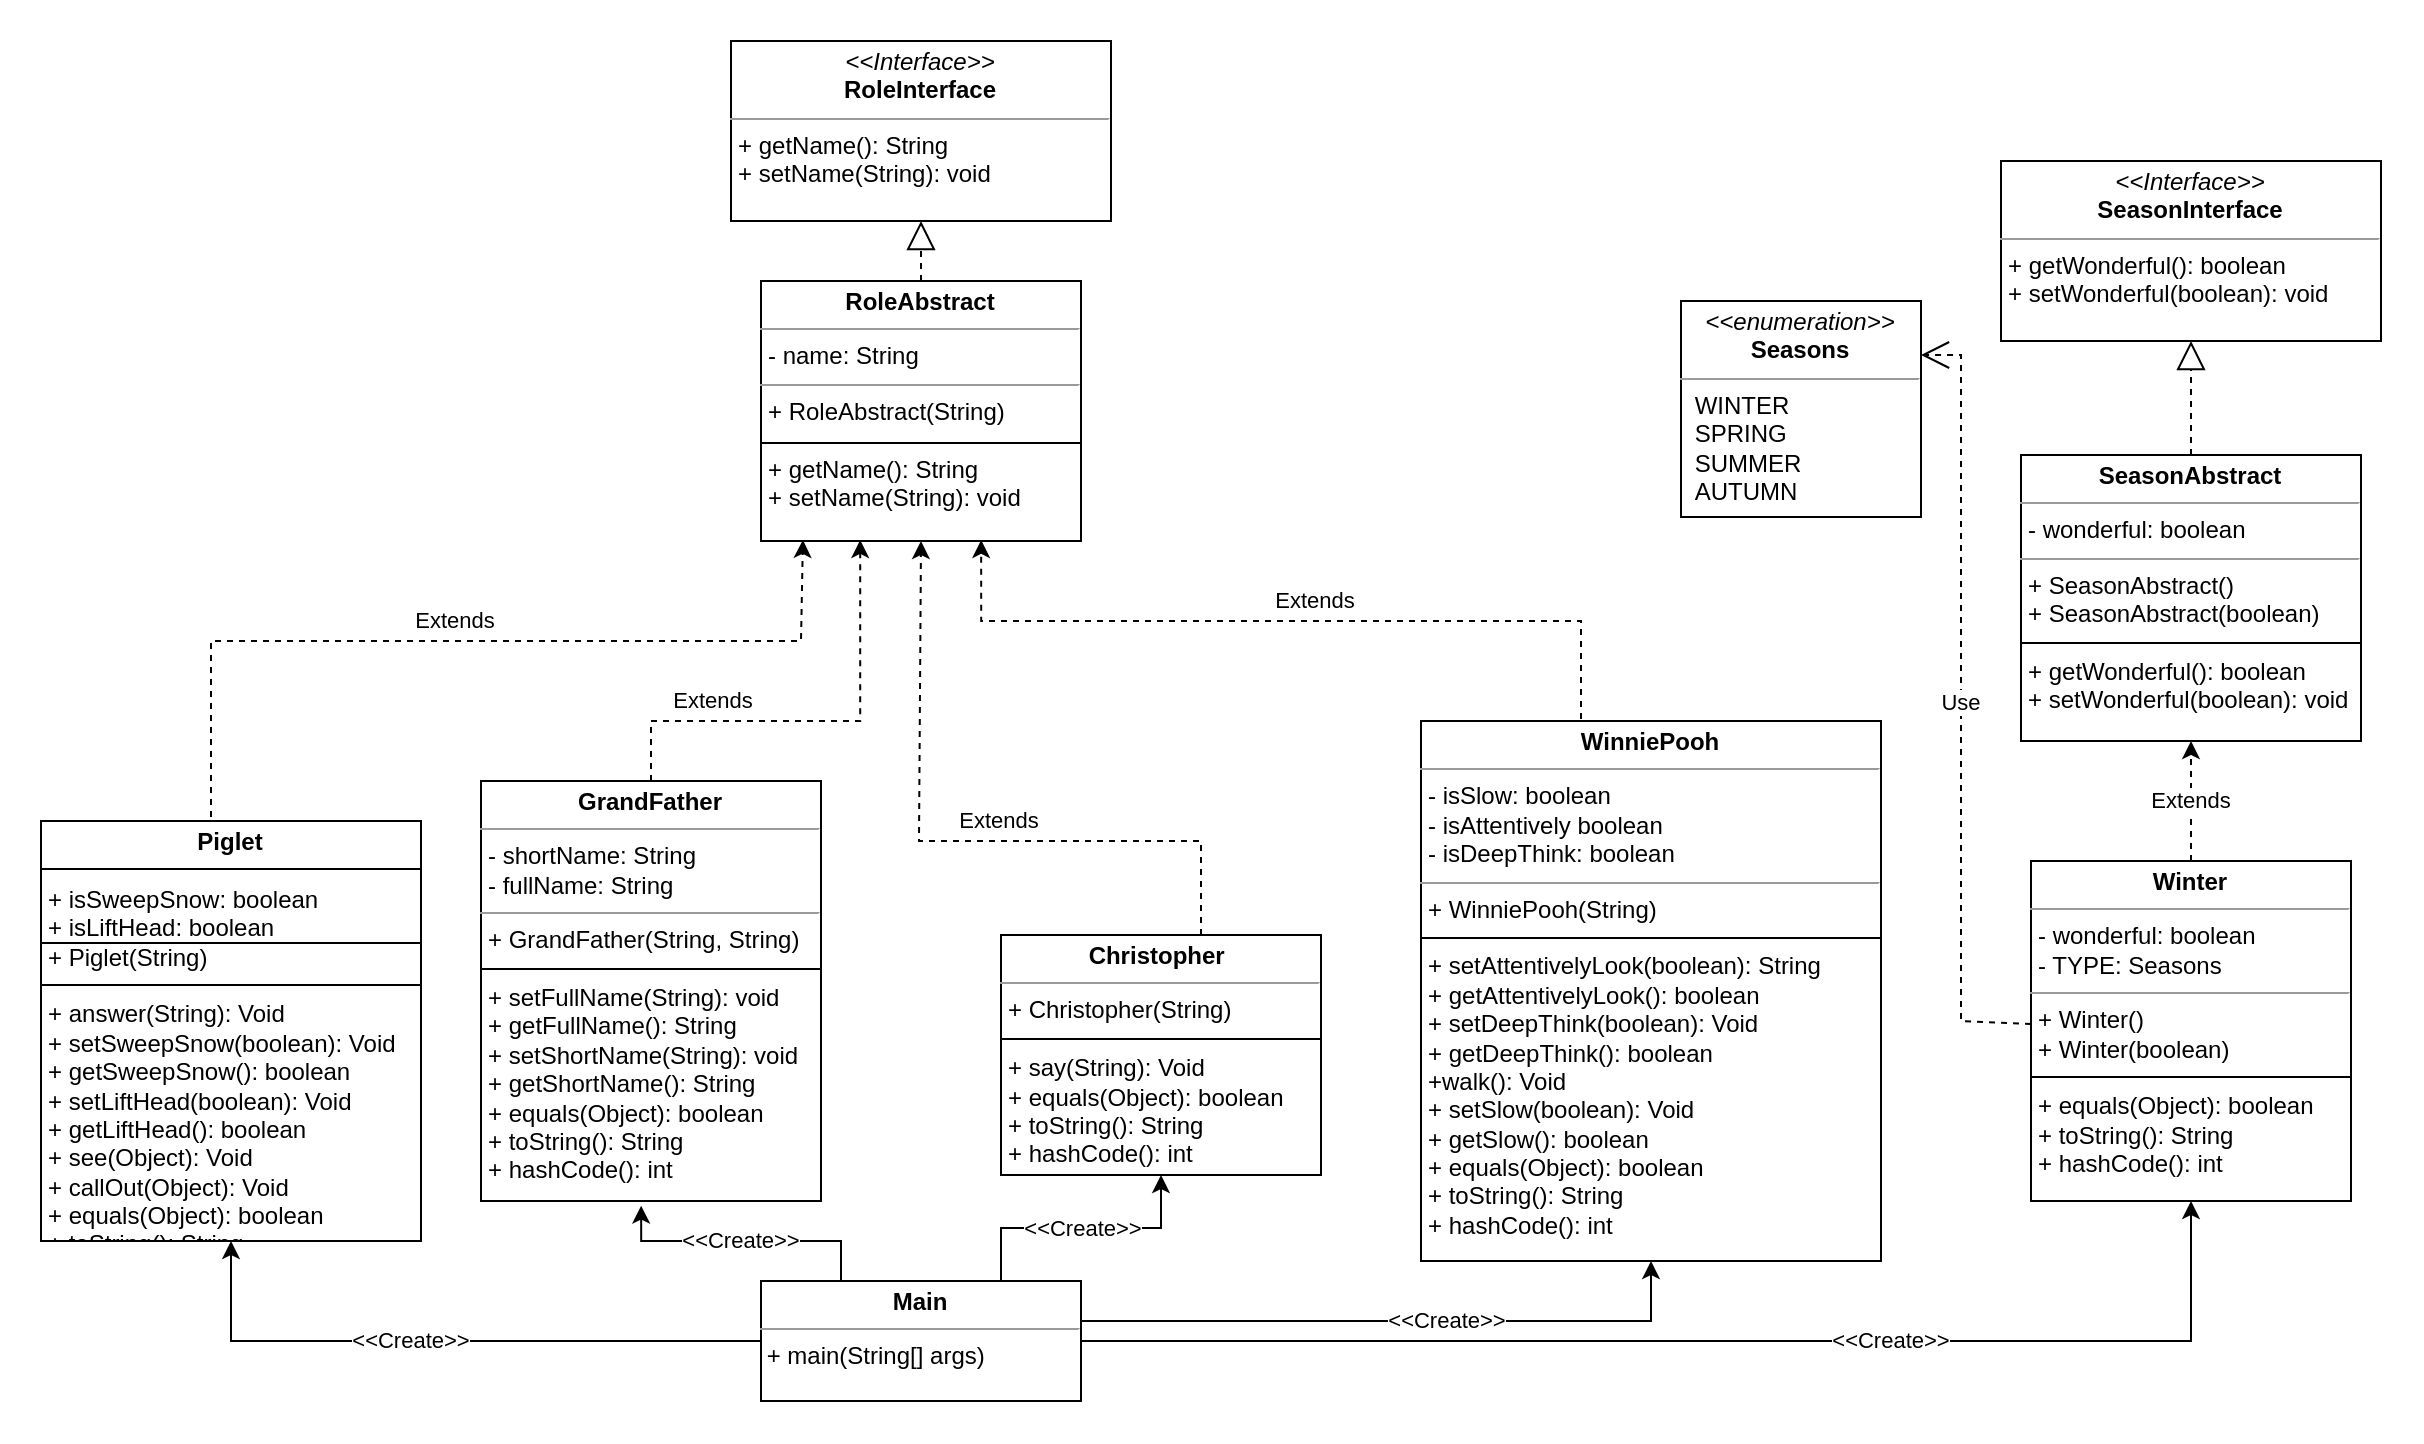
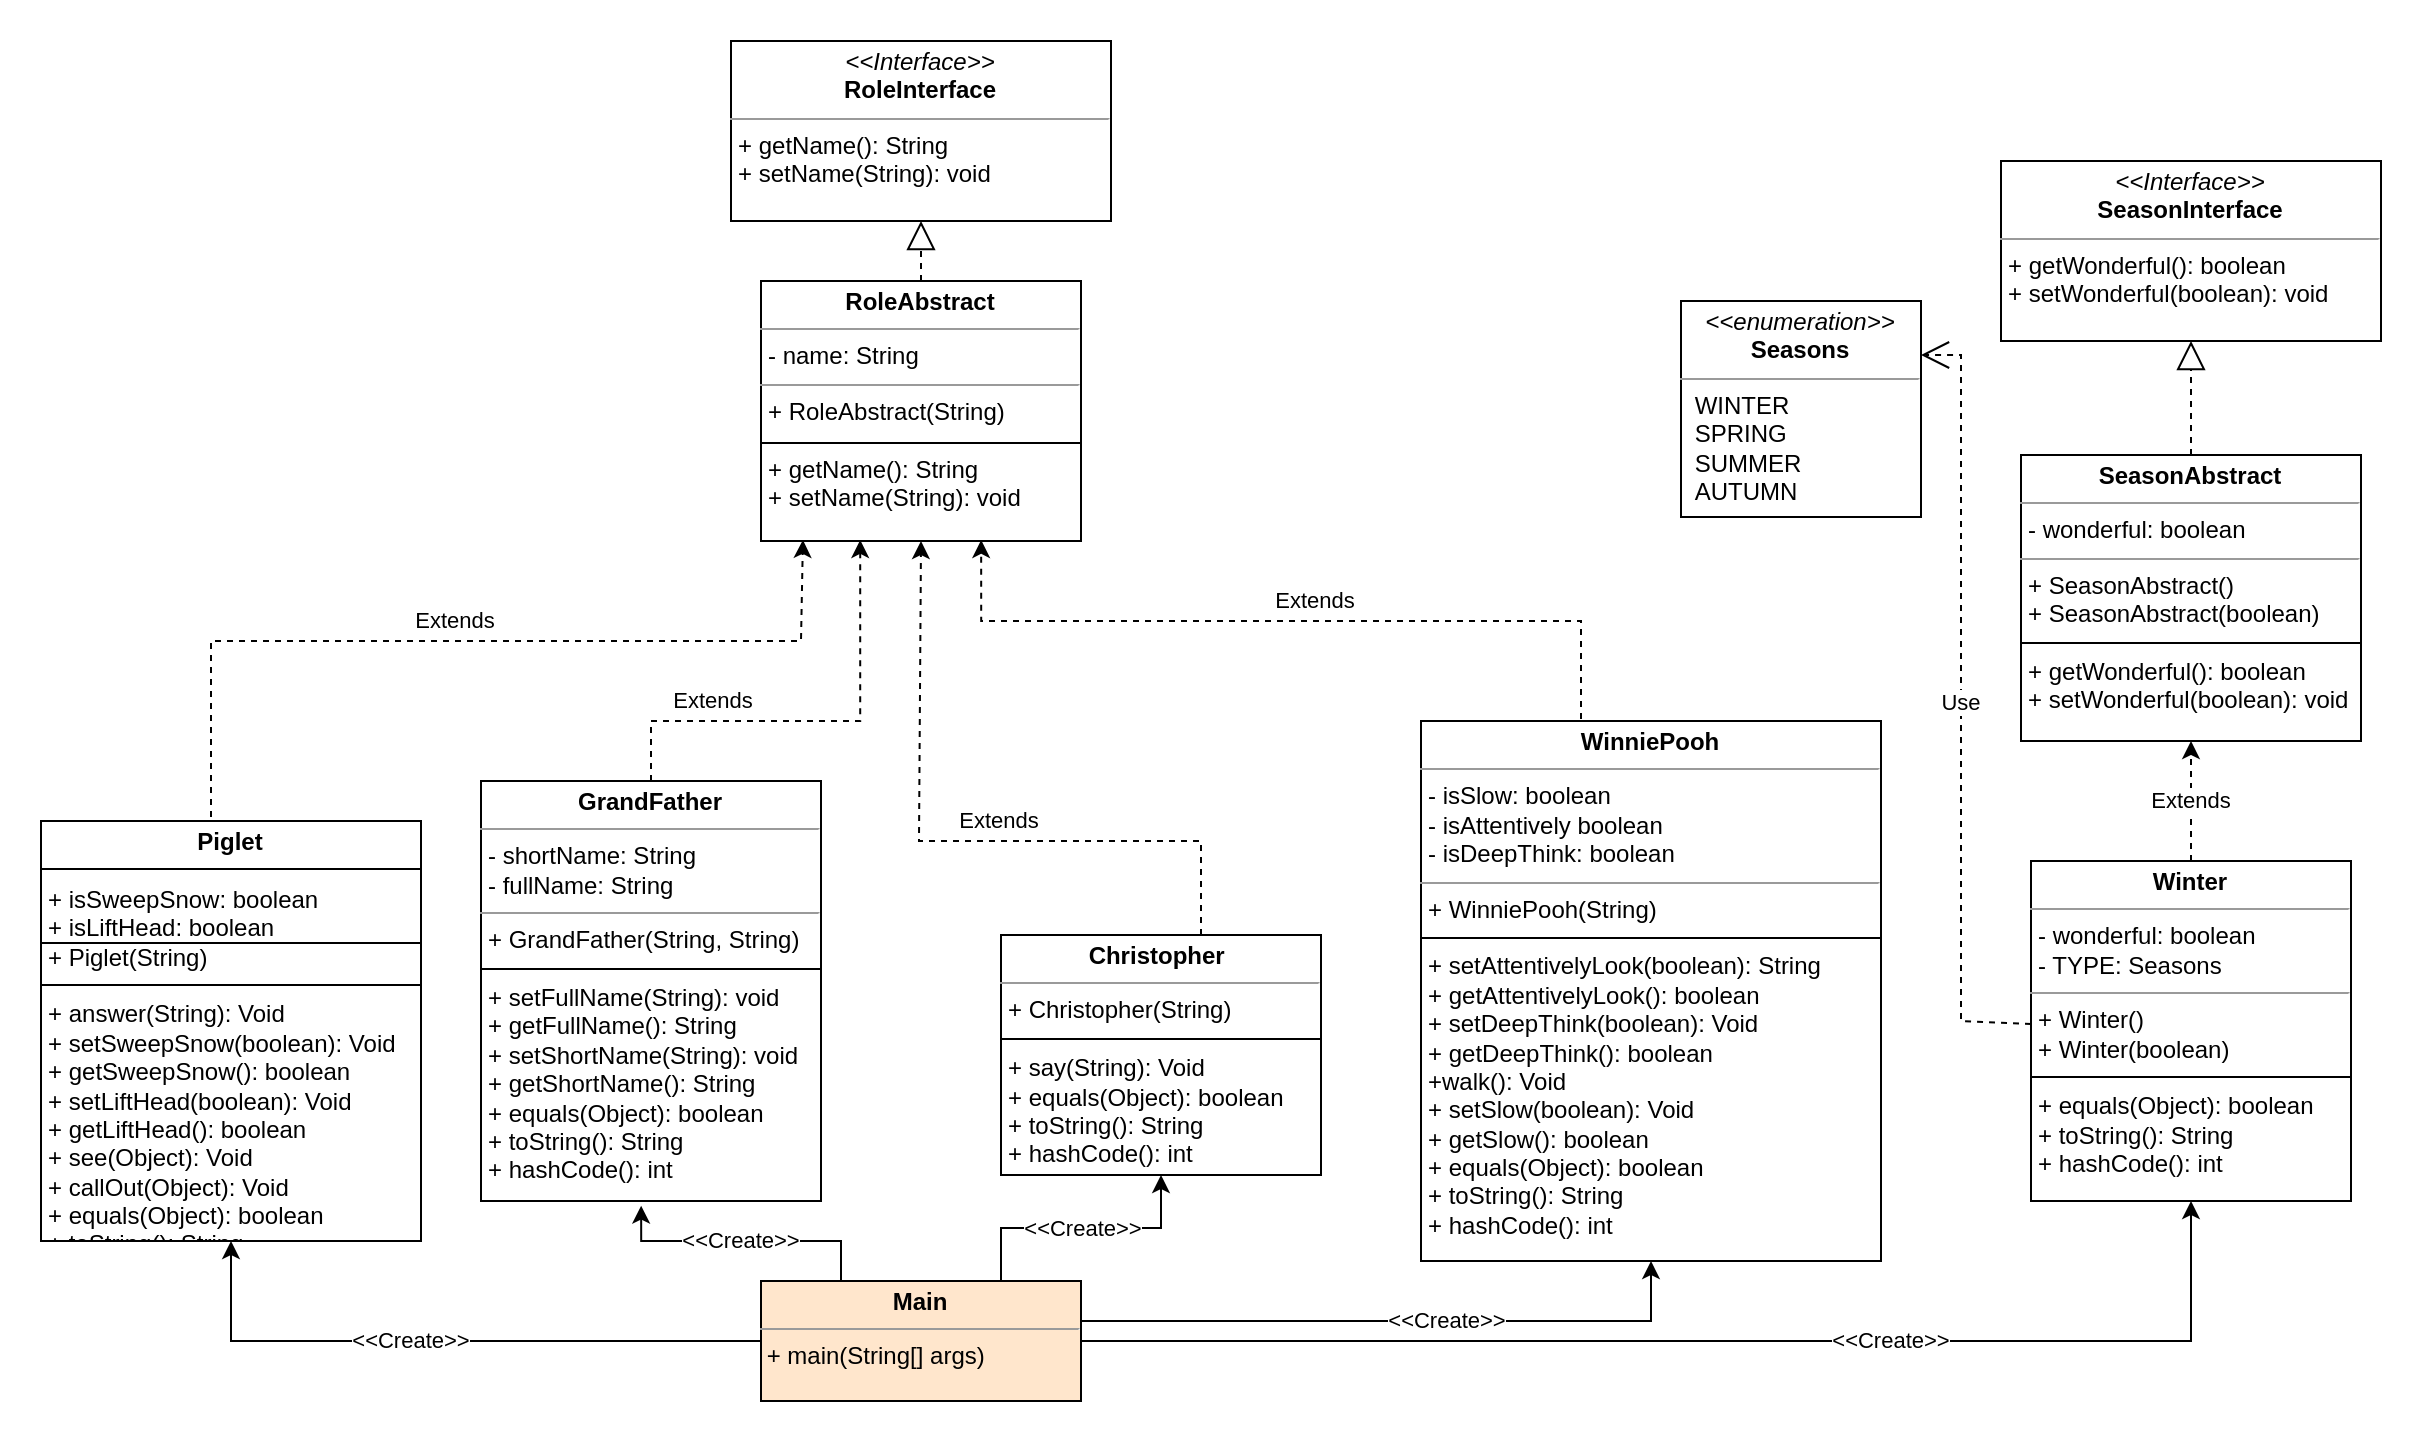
node "Main + main(String[] args)": fillcolor #ffffff -> #ffe6cc
